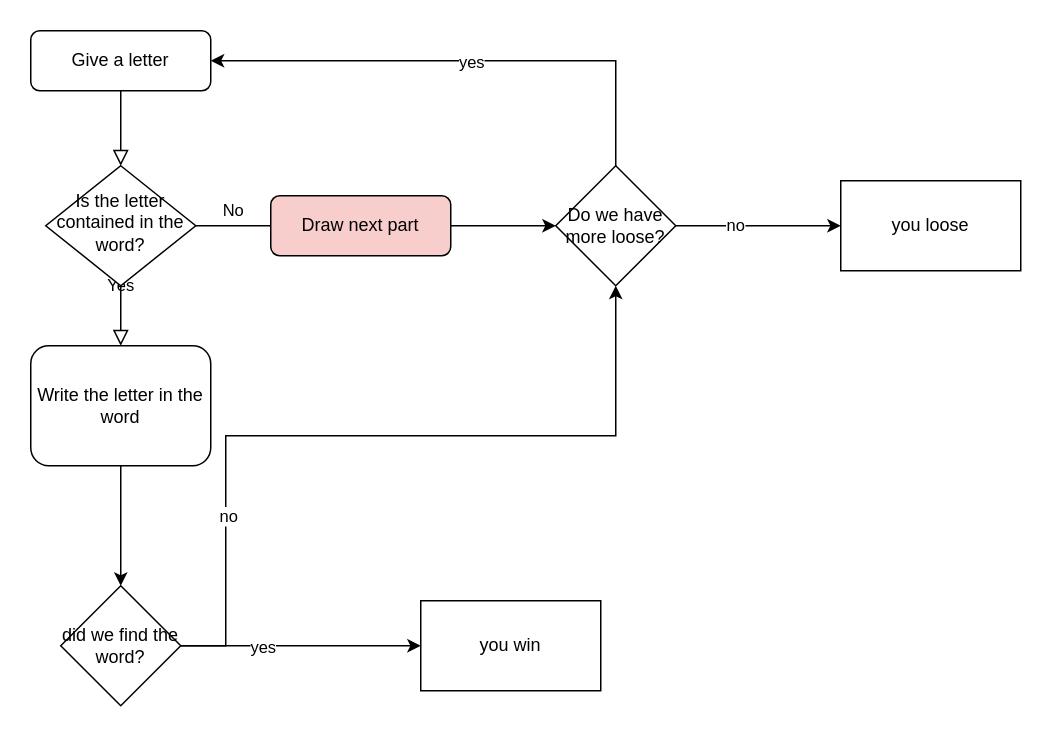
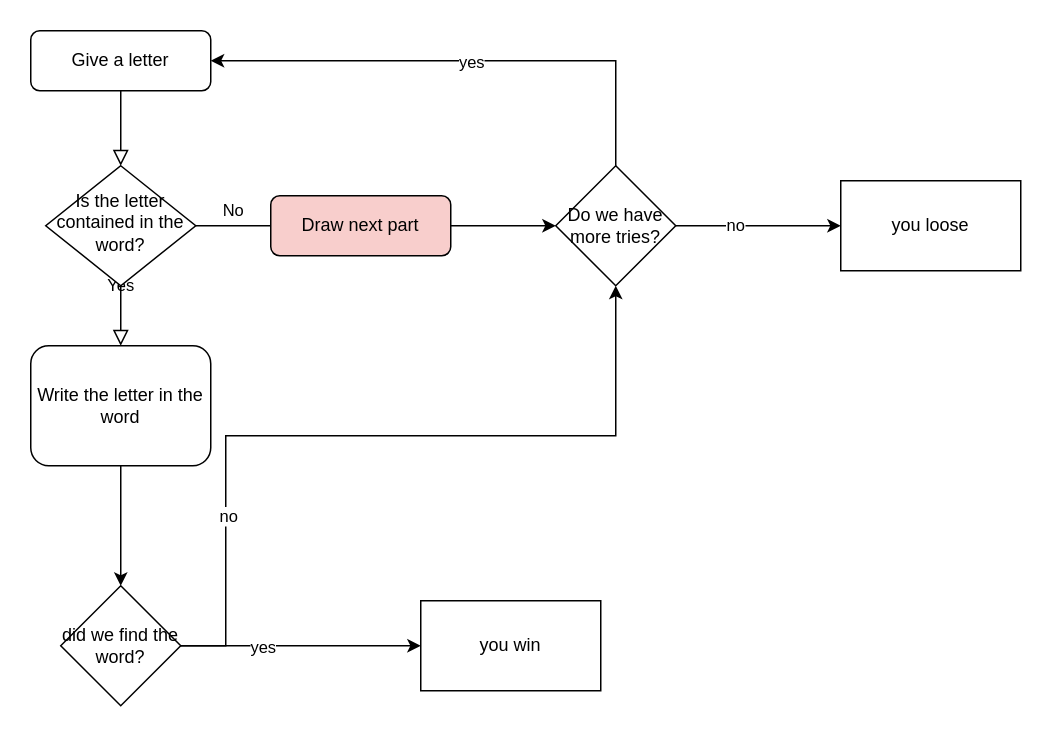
node "Do we have more loose?": label "Do we have more loose?" -> "Do we have more tries?"
